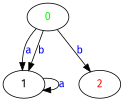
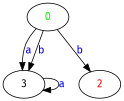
node "1": label "1" -> "3"
